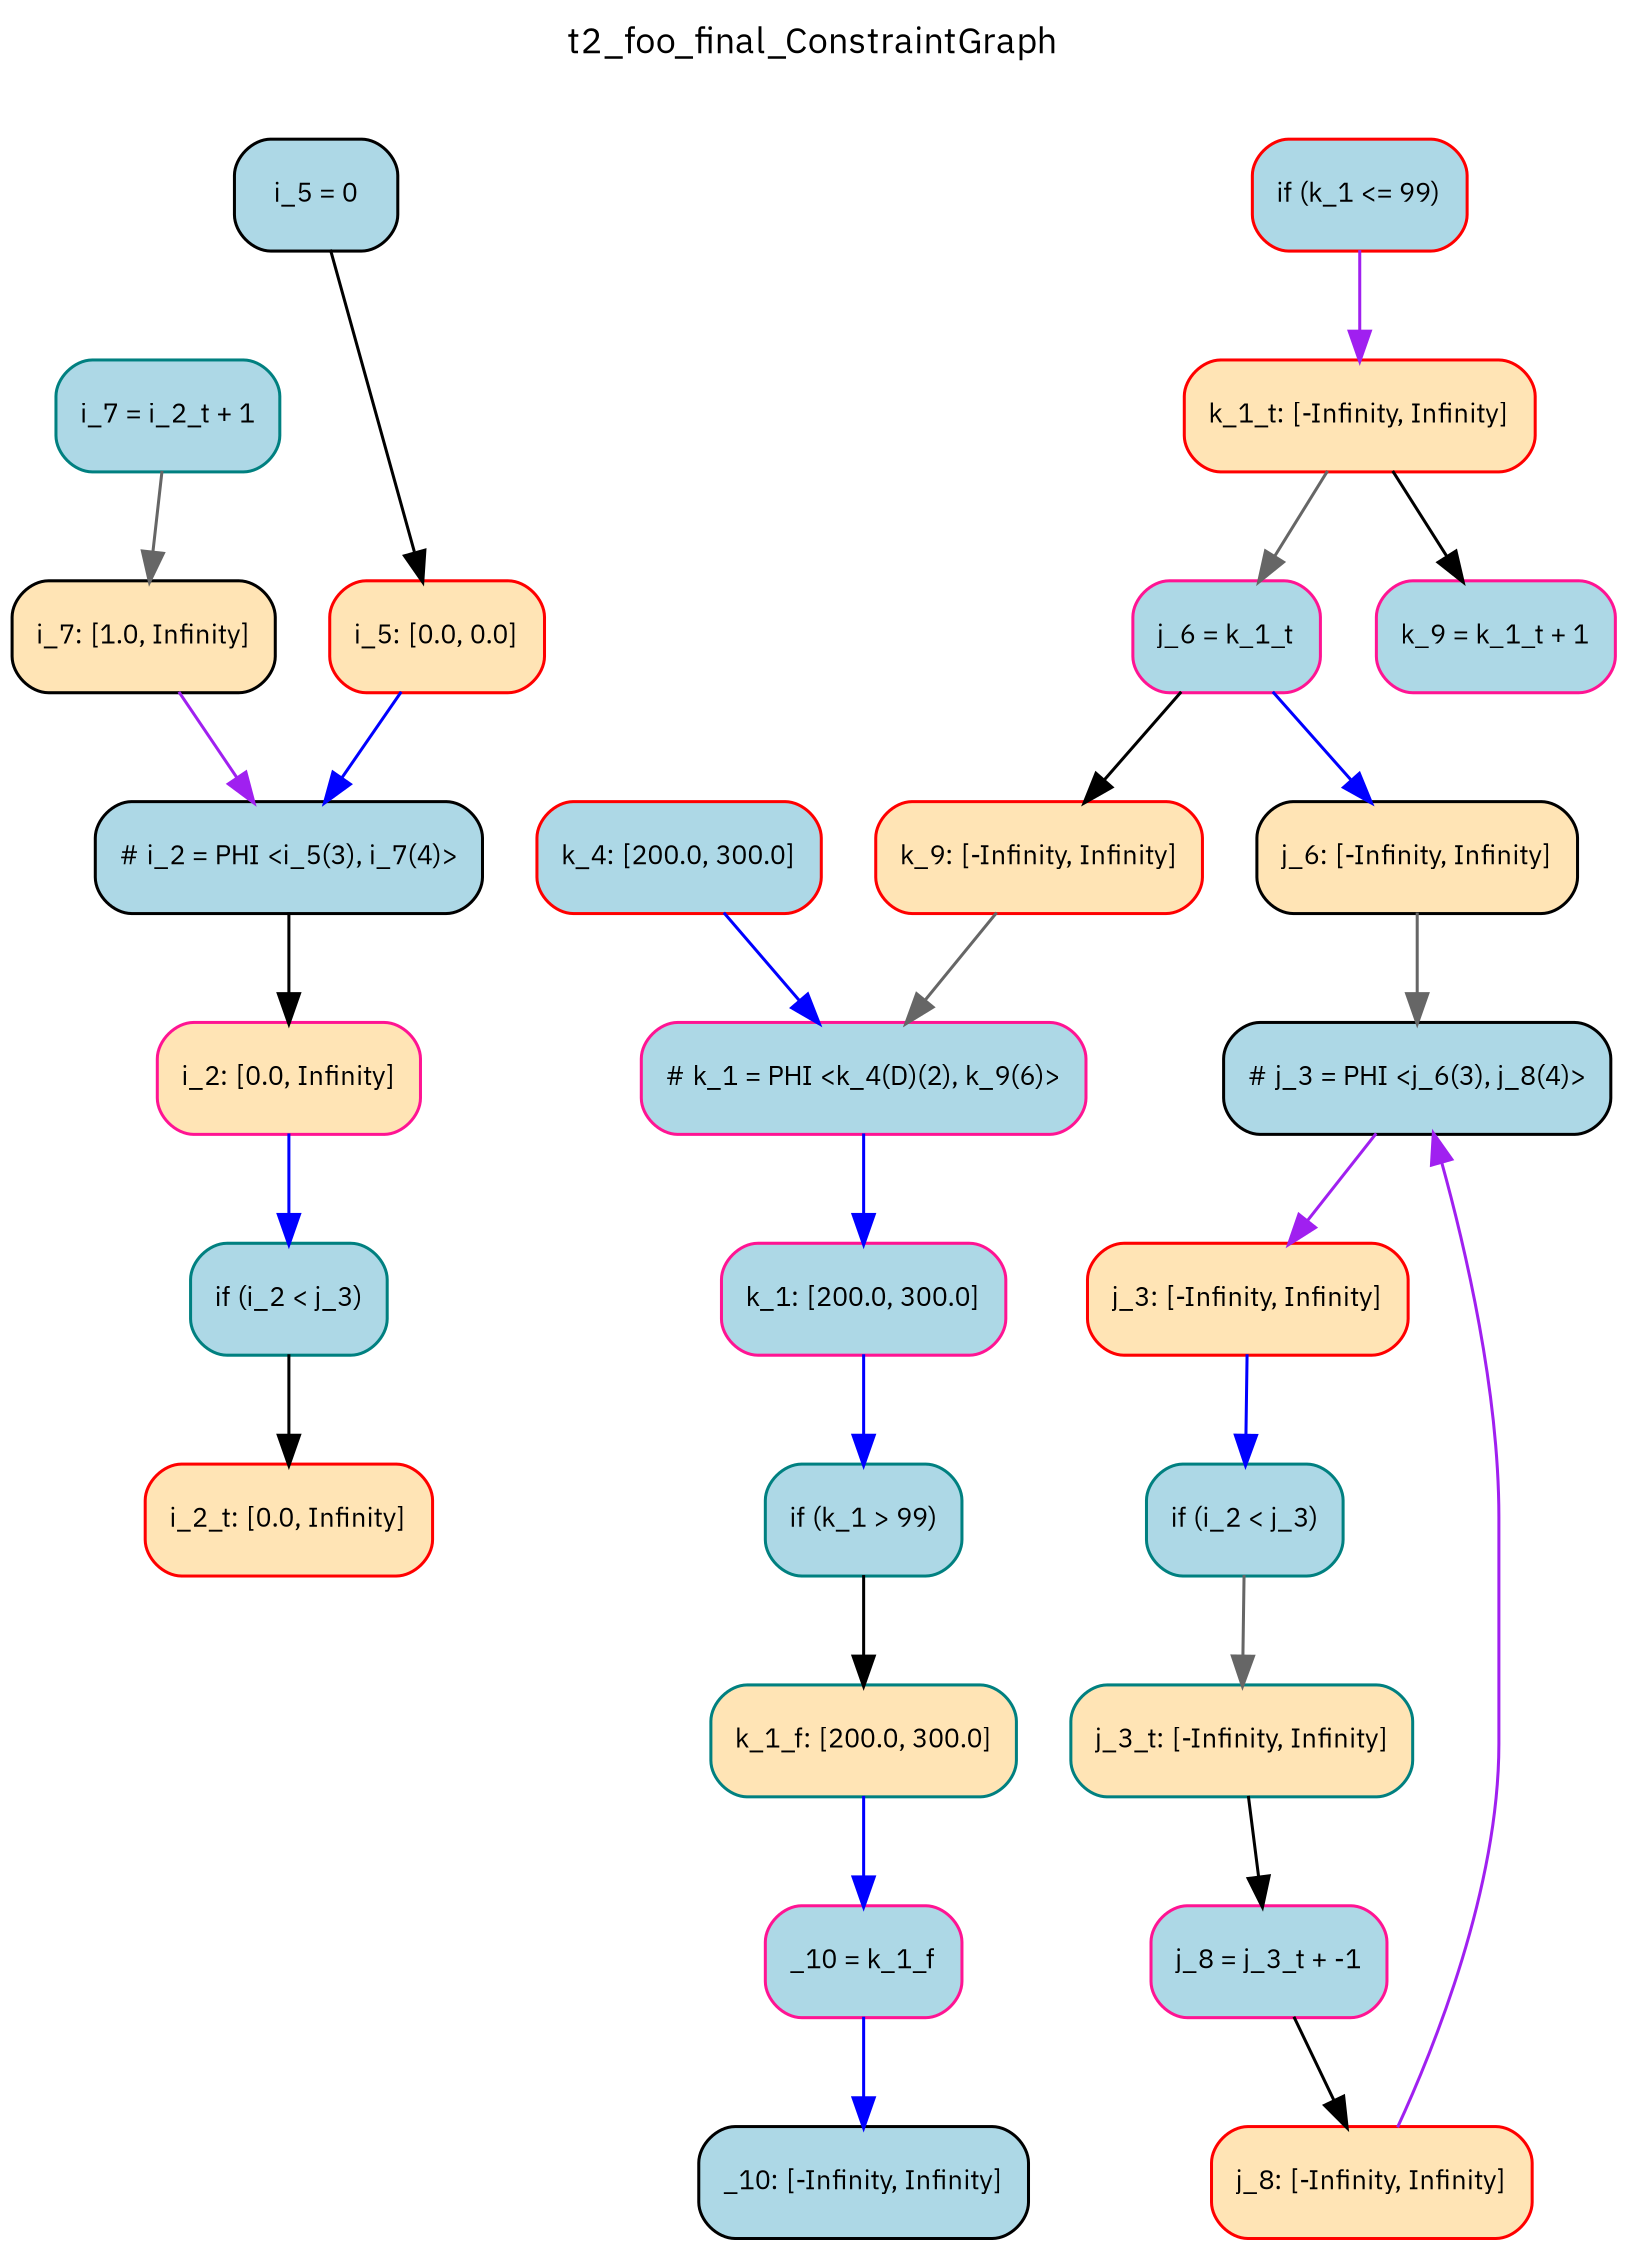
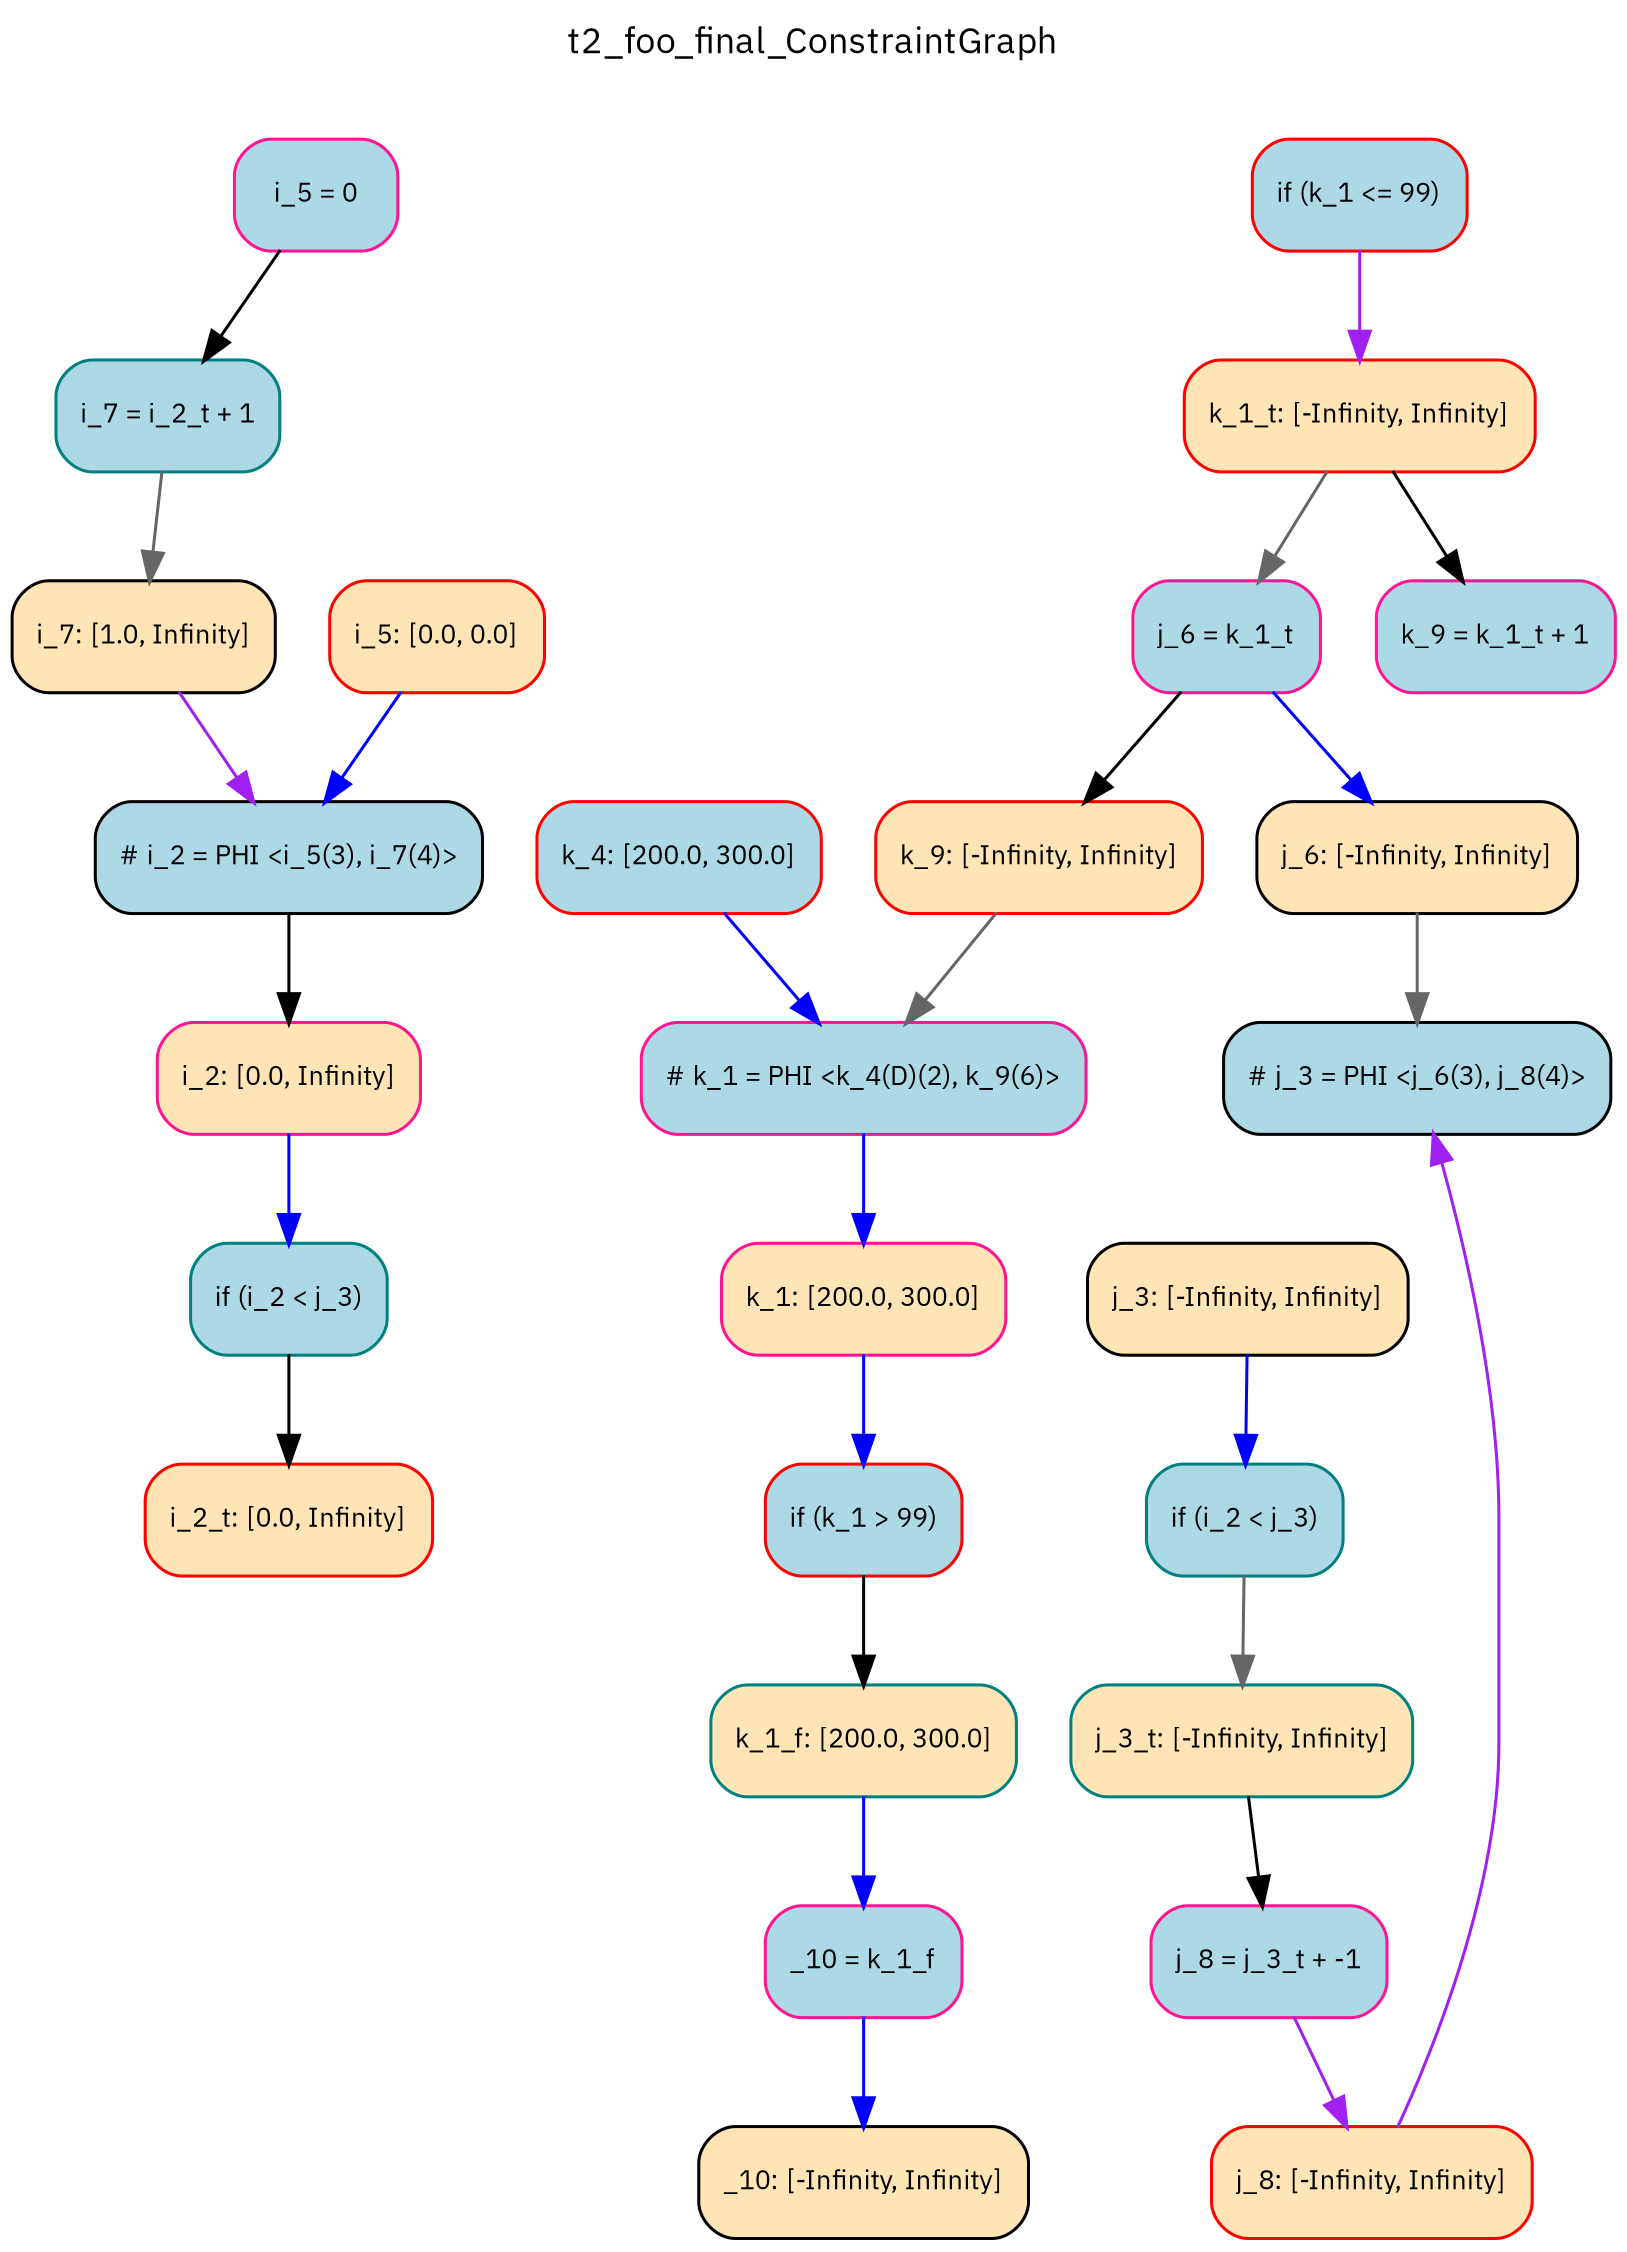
node "i_5 = 0": color black -> deeppink
edge "i_5 = 0" -> "i_5: [0.0, 0.0]": now "i_5 = 0" -> "i_7 = i_2_t + 1"
edge "# j_3 = PHI <j_6(3), j_8(4)>" -> "j_3: [-Infinity, Infinity]": removed
node "k_1: [200.0, 300.0]": fillcolor lightblue -> moccasin
node "j_3: [-Infinity, Infinity]": color red -> black
node "if (k_1 > 99)": color teal -> red
edge "j_8 = j_3_t + -1" -> "j_8: [-Infinity, Infinity]": color black -> purple
node "_10: [-Infinity, Infinity]": fillcolor lightblue -> moccasin
